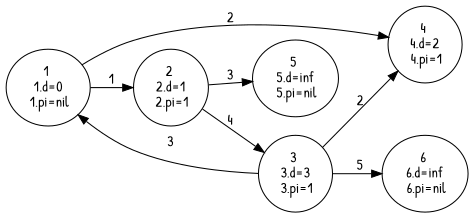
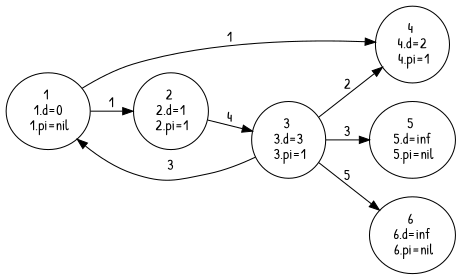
edge "1 1.d=0 1.pi=nil" -> "4 4.d=2 4.pi=1": label "2" -> "1"
edge "2 2.d=1 2.pi=1" -> "5 5.d=inf 5.pi=nil": now "3 3.d=3 3.pi=1" -> "5 5.d=inf 5.pi=nil"
